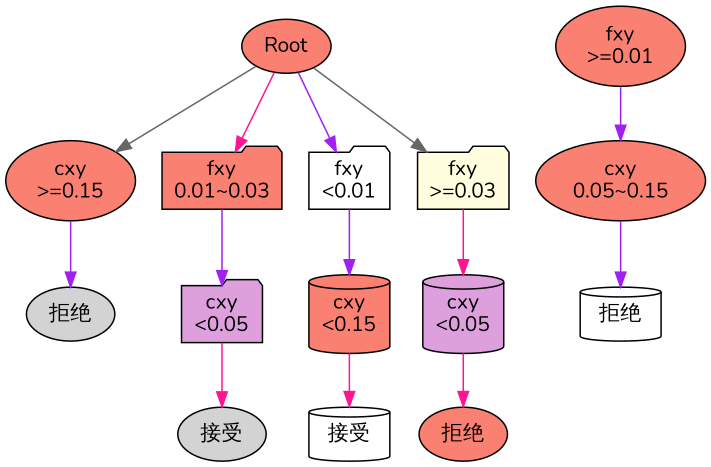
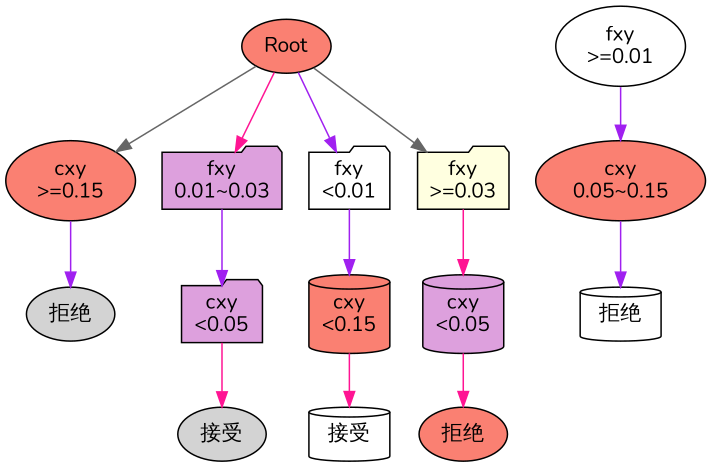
node "fxy >=0.01": fillcolor salmon -> white
node "fxy 0.01~0.03": fillcolor salmon -> plum
